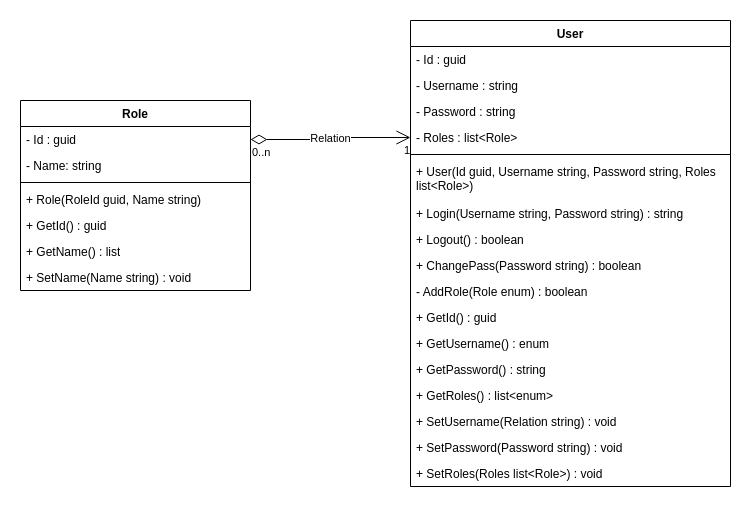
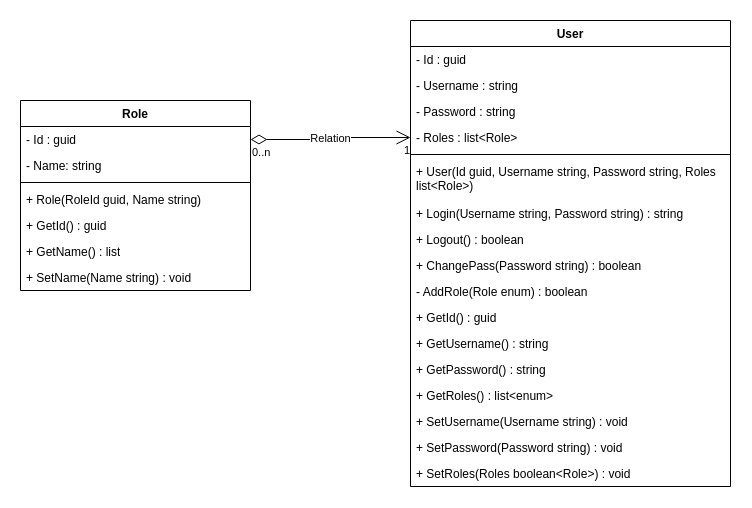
node "+ GetUsername() : enum": label "+ GetUsername() : enum" -> "+ GetUsername() : string"
node "+ SetUsername(Relation string) : void": label "+ SetUsername(Relation string) : void" -> "+ SetUsername(Username string) : void"
node "+ SetRoles(Roles list<Role>) : void": label "+ SetRoles(Roles list<Role>) : void" -> "+ SetRoles(Roles boolean<Role>) : void"
